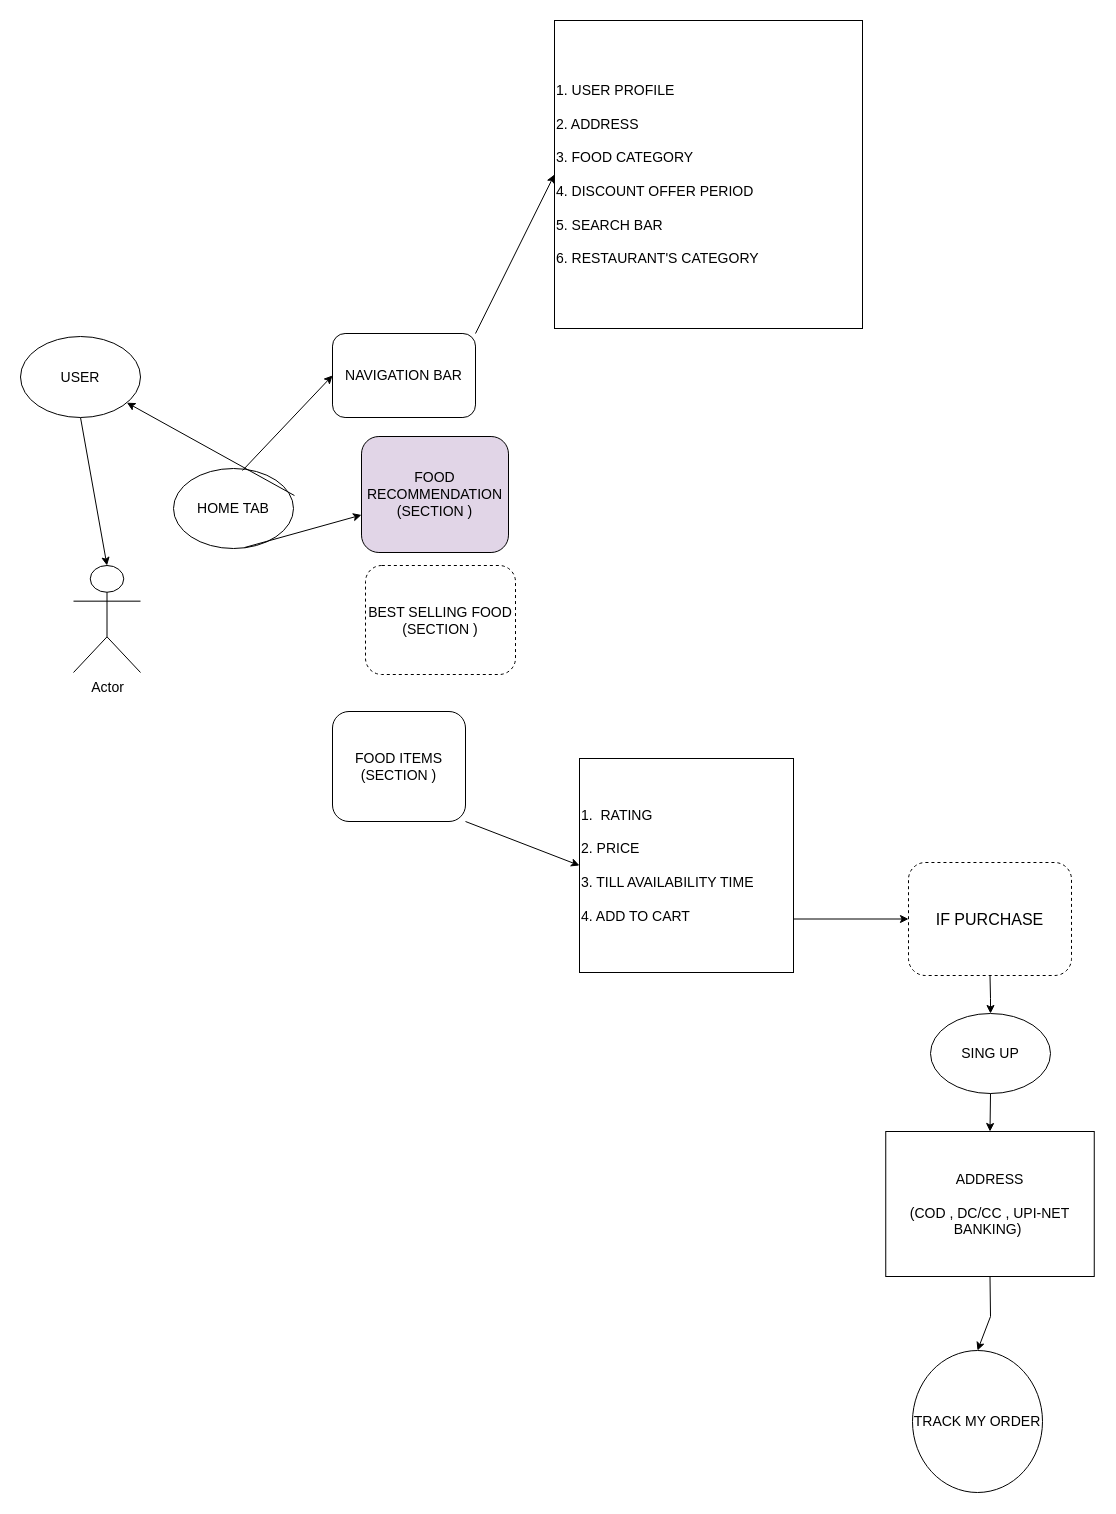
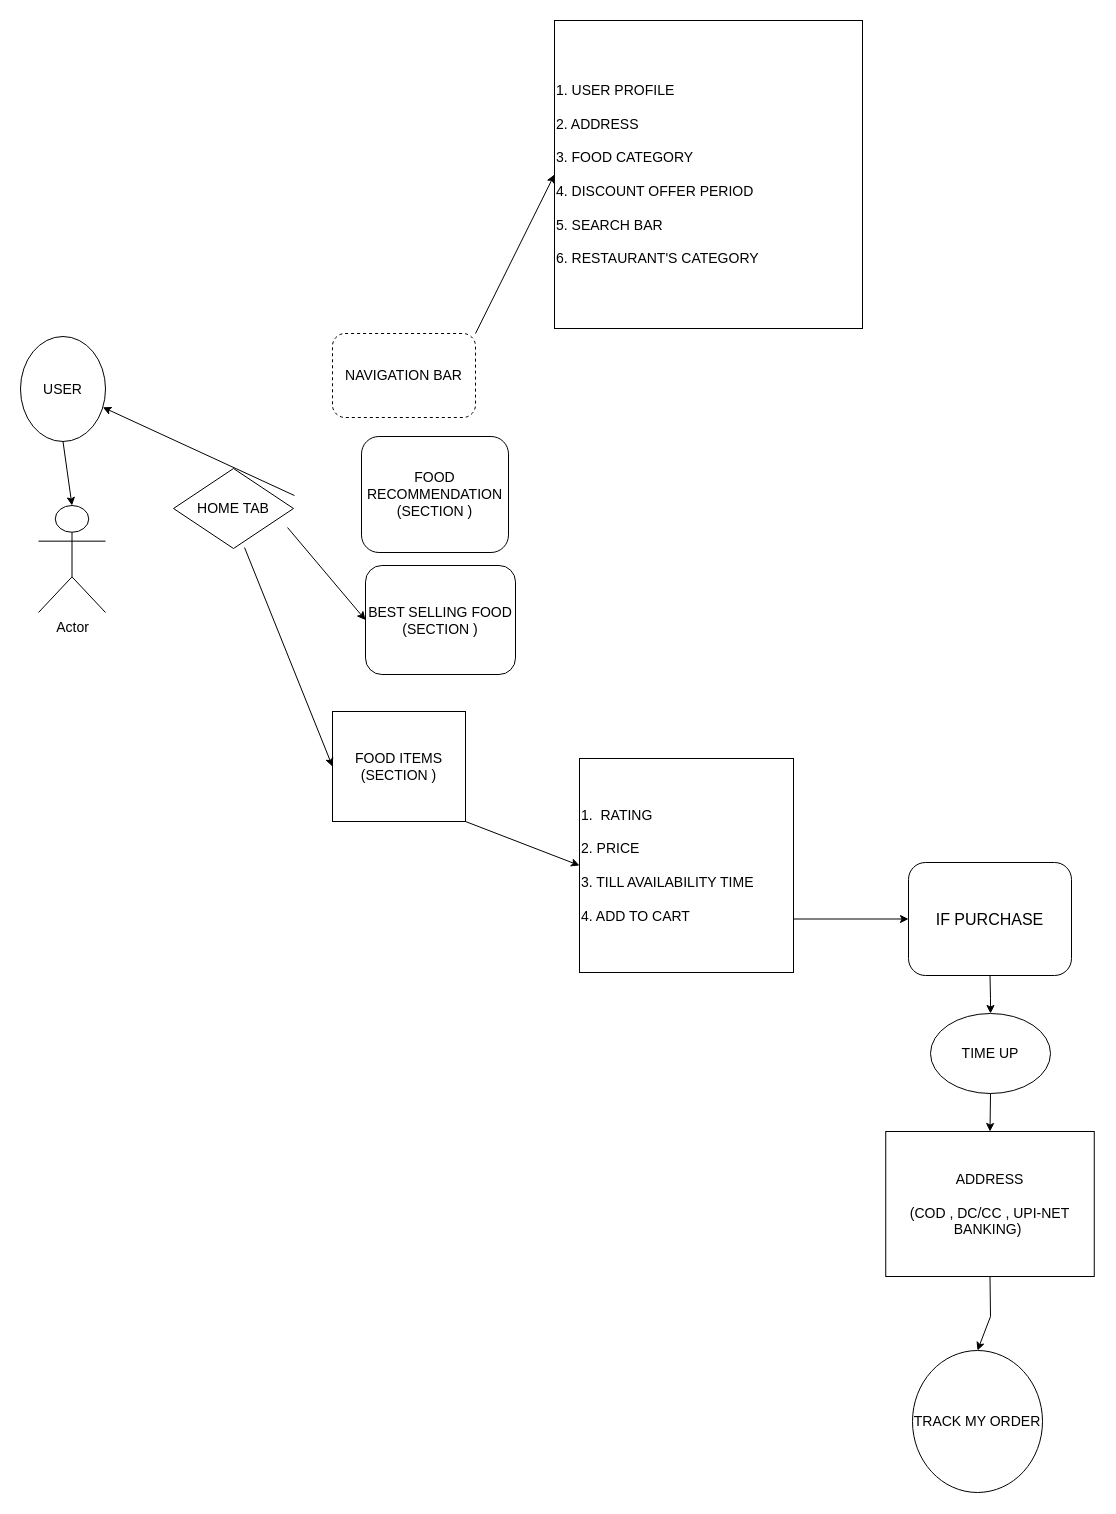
node "NAVIGATION BAR": style solid -> dashed
node "USER": size 120x81 -> 85x105
edge "HOME TAB" -> "NAVIGATION BAR": removed
node "FOOD RECOMMENDATION(SECTION )": fillcolor #e1d5e7 -> #ffffff
node "HOME TAB": shape ellipse -> diamond
edge "HOME TAB" -> "FOOD RECOMMENDATION(SECTION )": now "HOME TAB" -> "FOOD ITEMS(SECTION )"
edge "HOME TAB" -> "BEST SELLING FOOD(SECTION )": added
node "Actor": moved (107, 619) -> (72, 559)
node "BEST SELLING FOOD(SECTION )": style dashed -> solid
node "FOOD ITEMS(SECTION )": shape rounded rectangle -> rectangle
node "IF PURCHASE": style dashed -> solid
node "SING UP": label "SING UP" -> "TIME UP"
